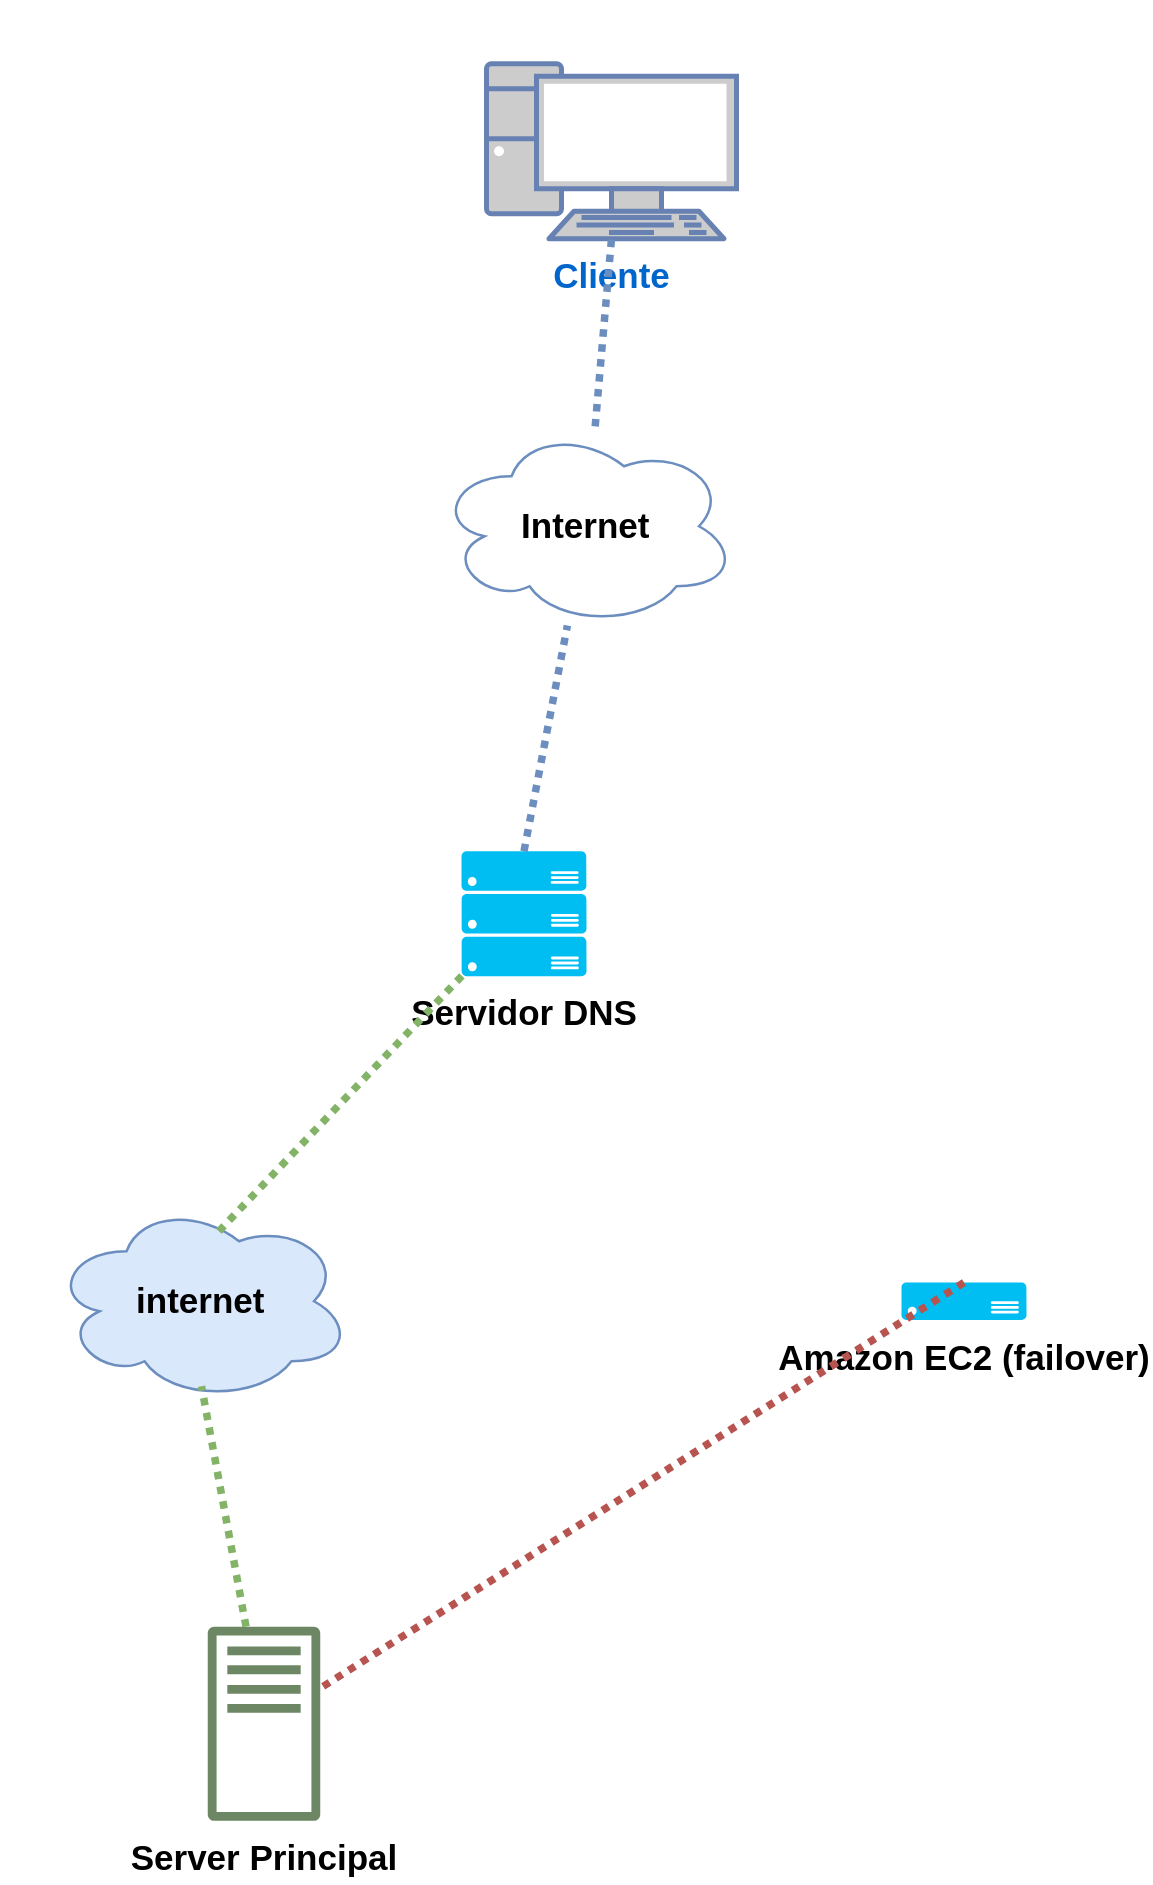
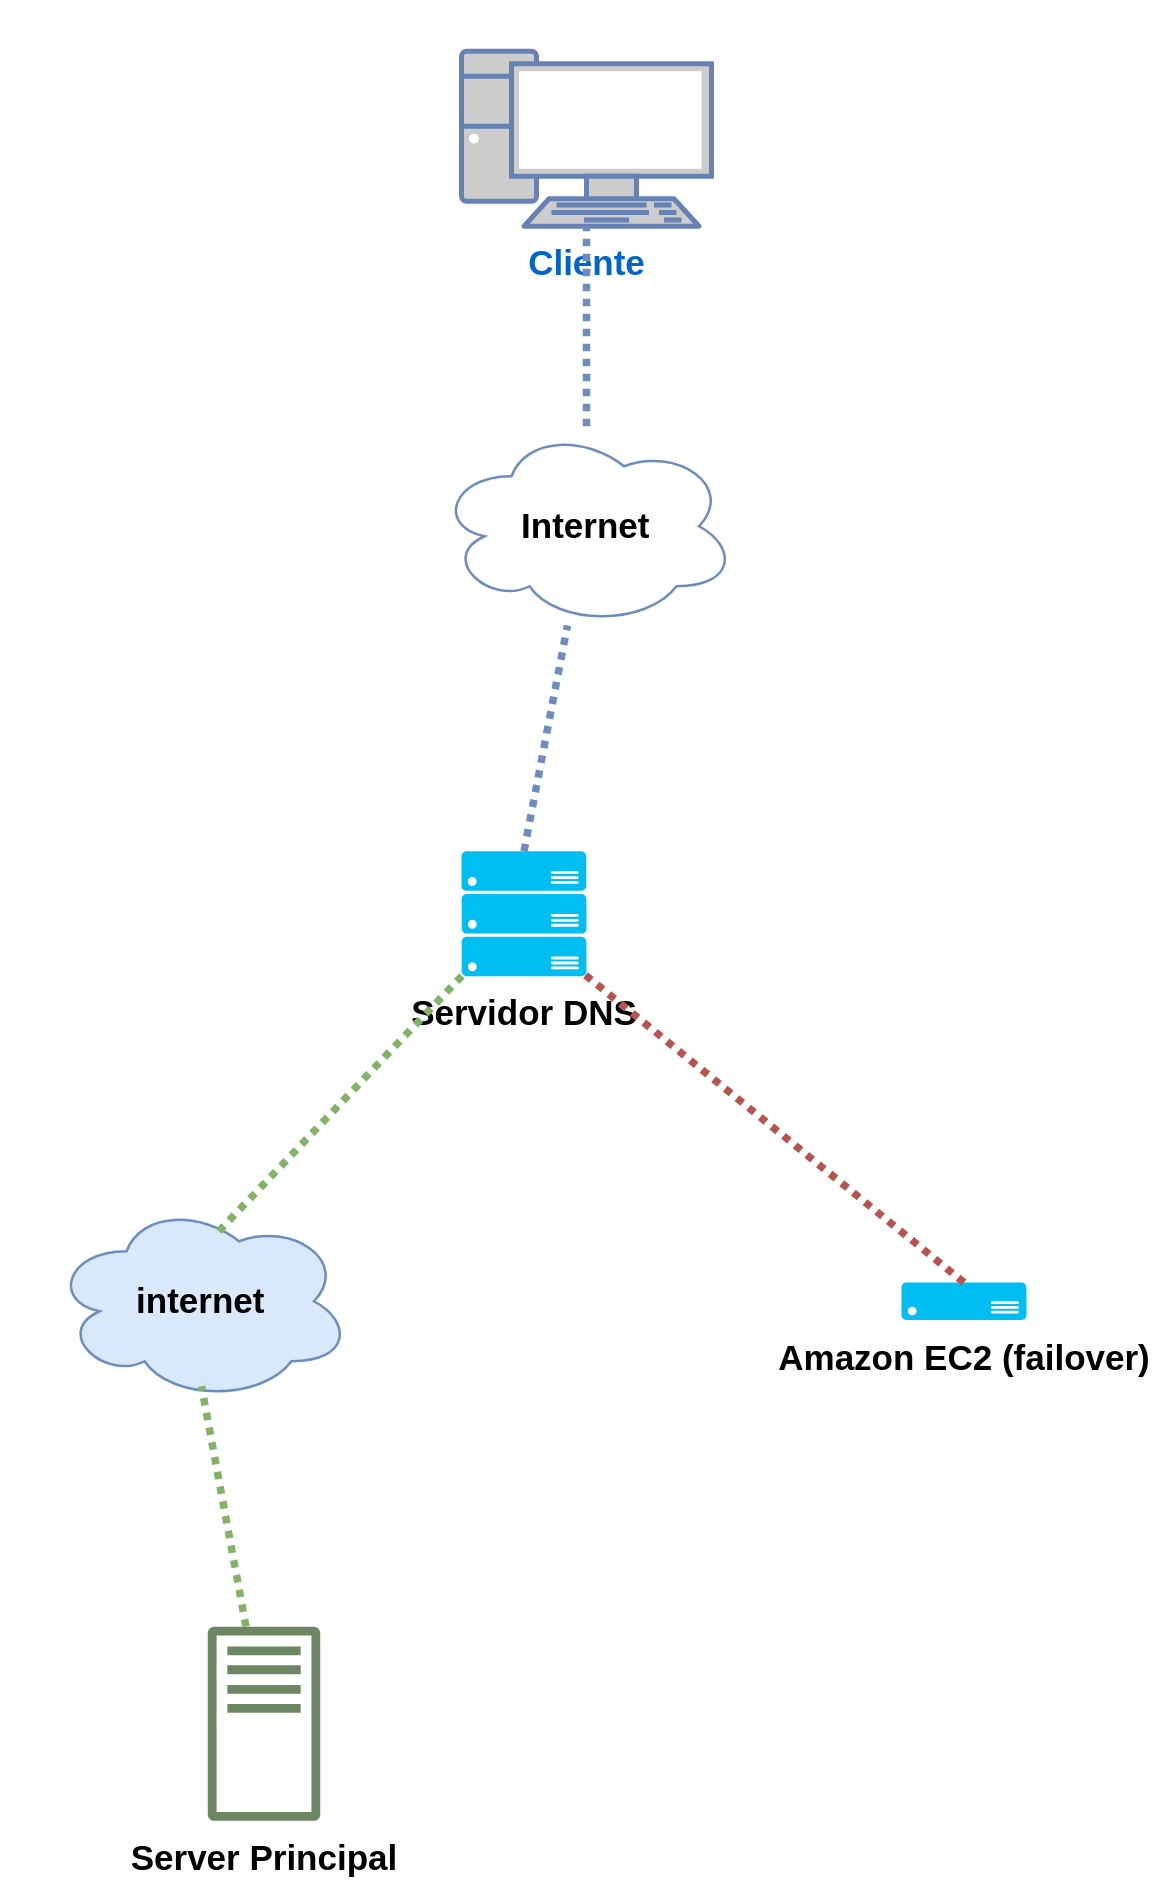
node "Cliente": moved (611, 151) -> (586, 139)
edge "Amazon EC2 (failover)" -- "Server Principal": now "Amazon EC2 (failover)" -- "Servidor DNS"
